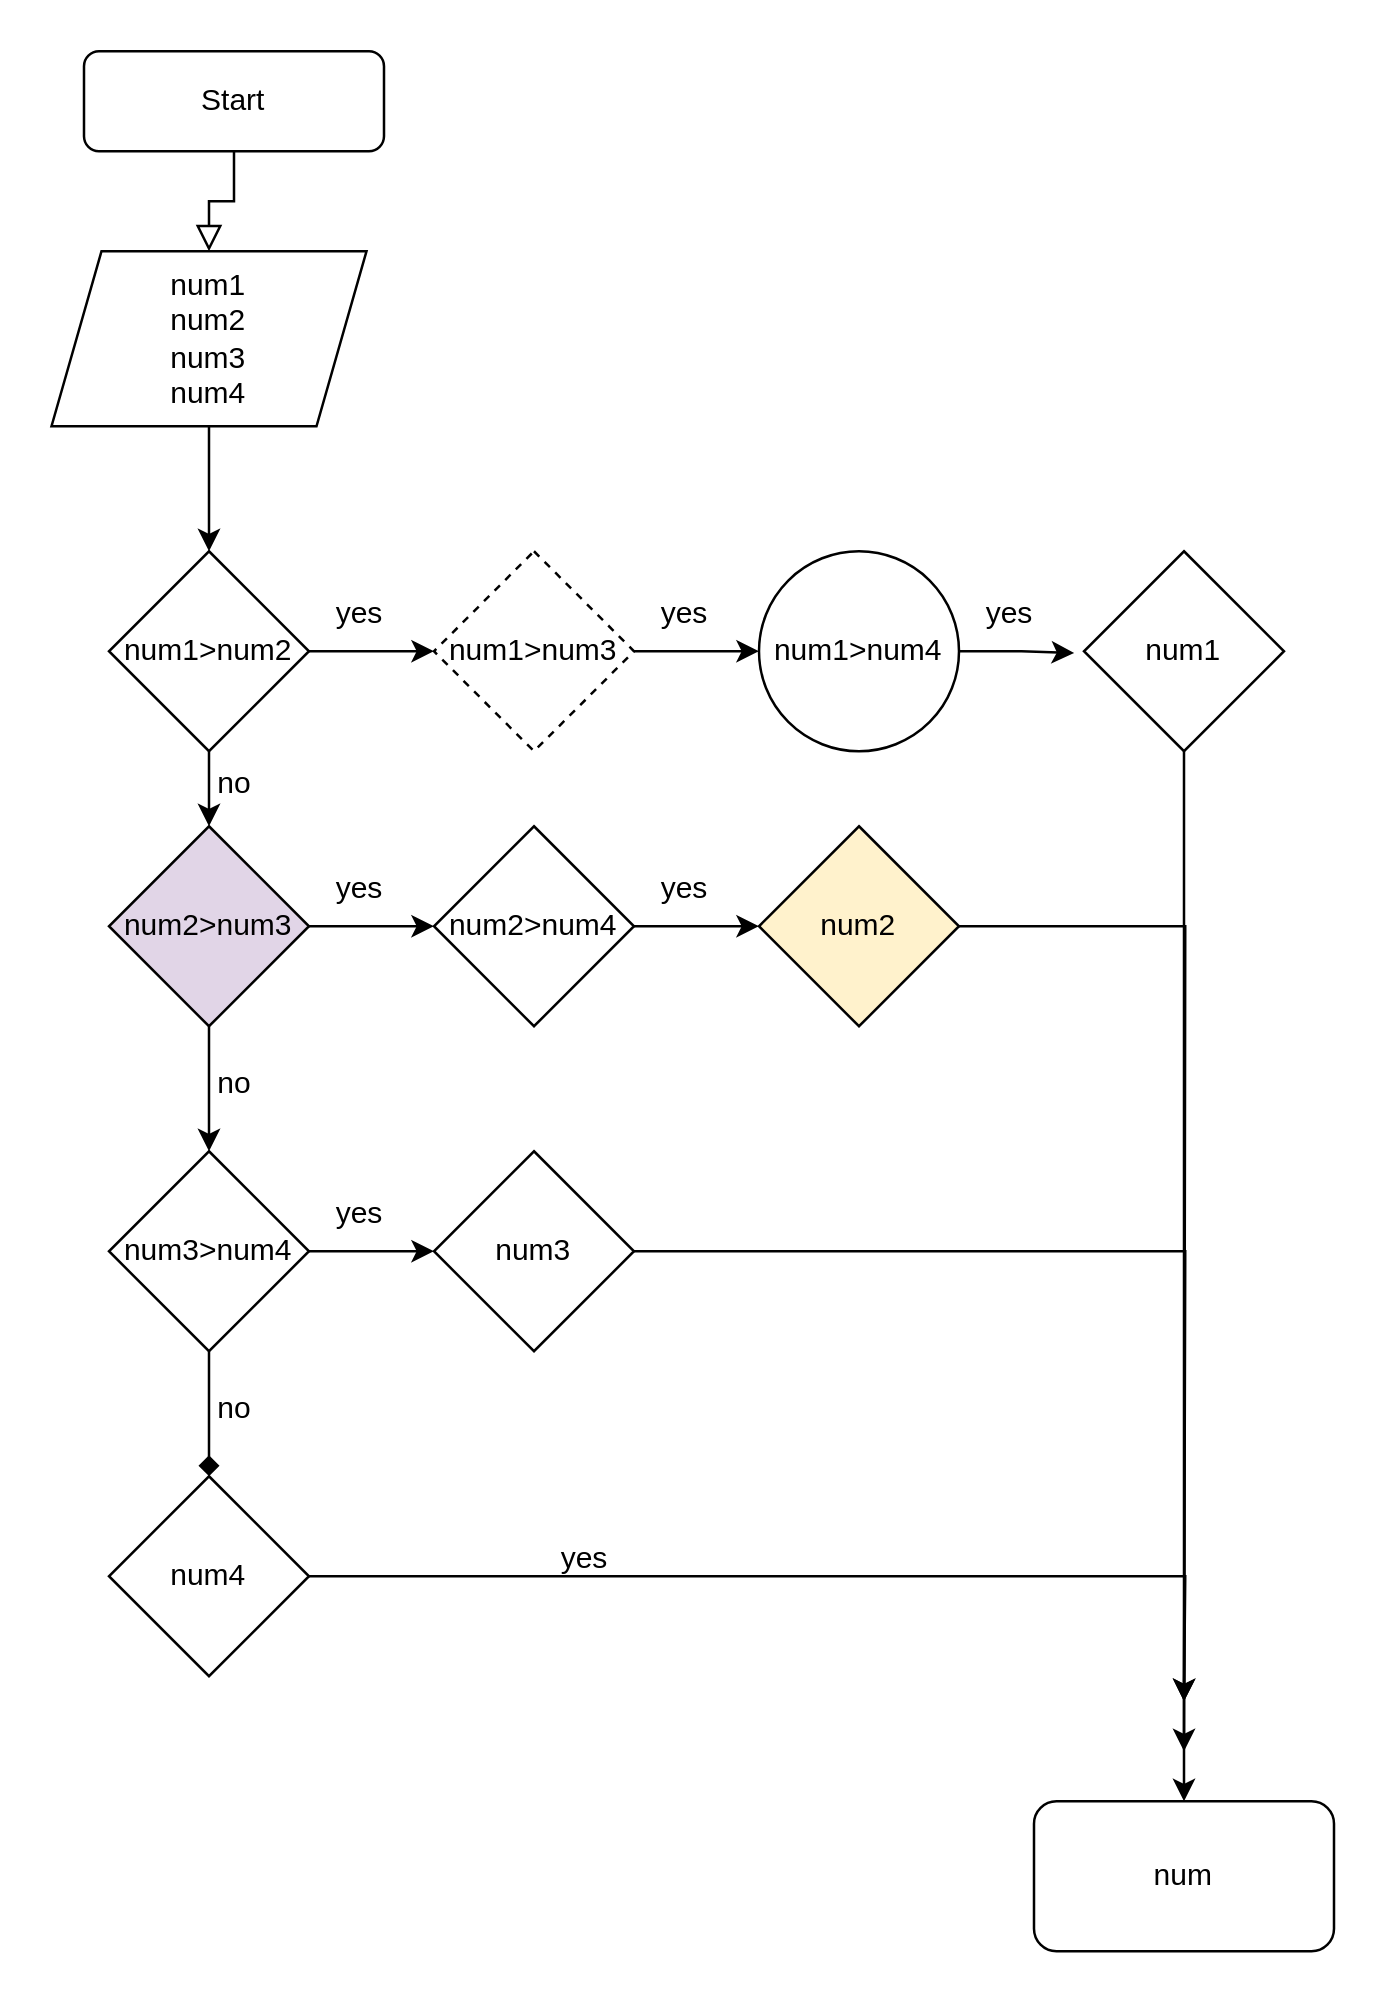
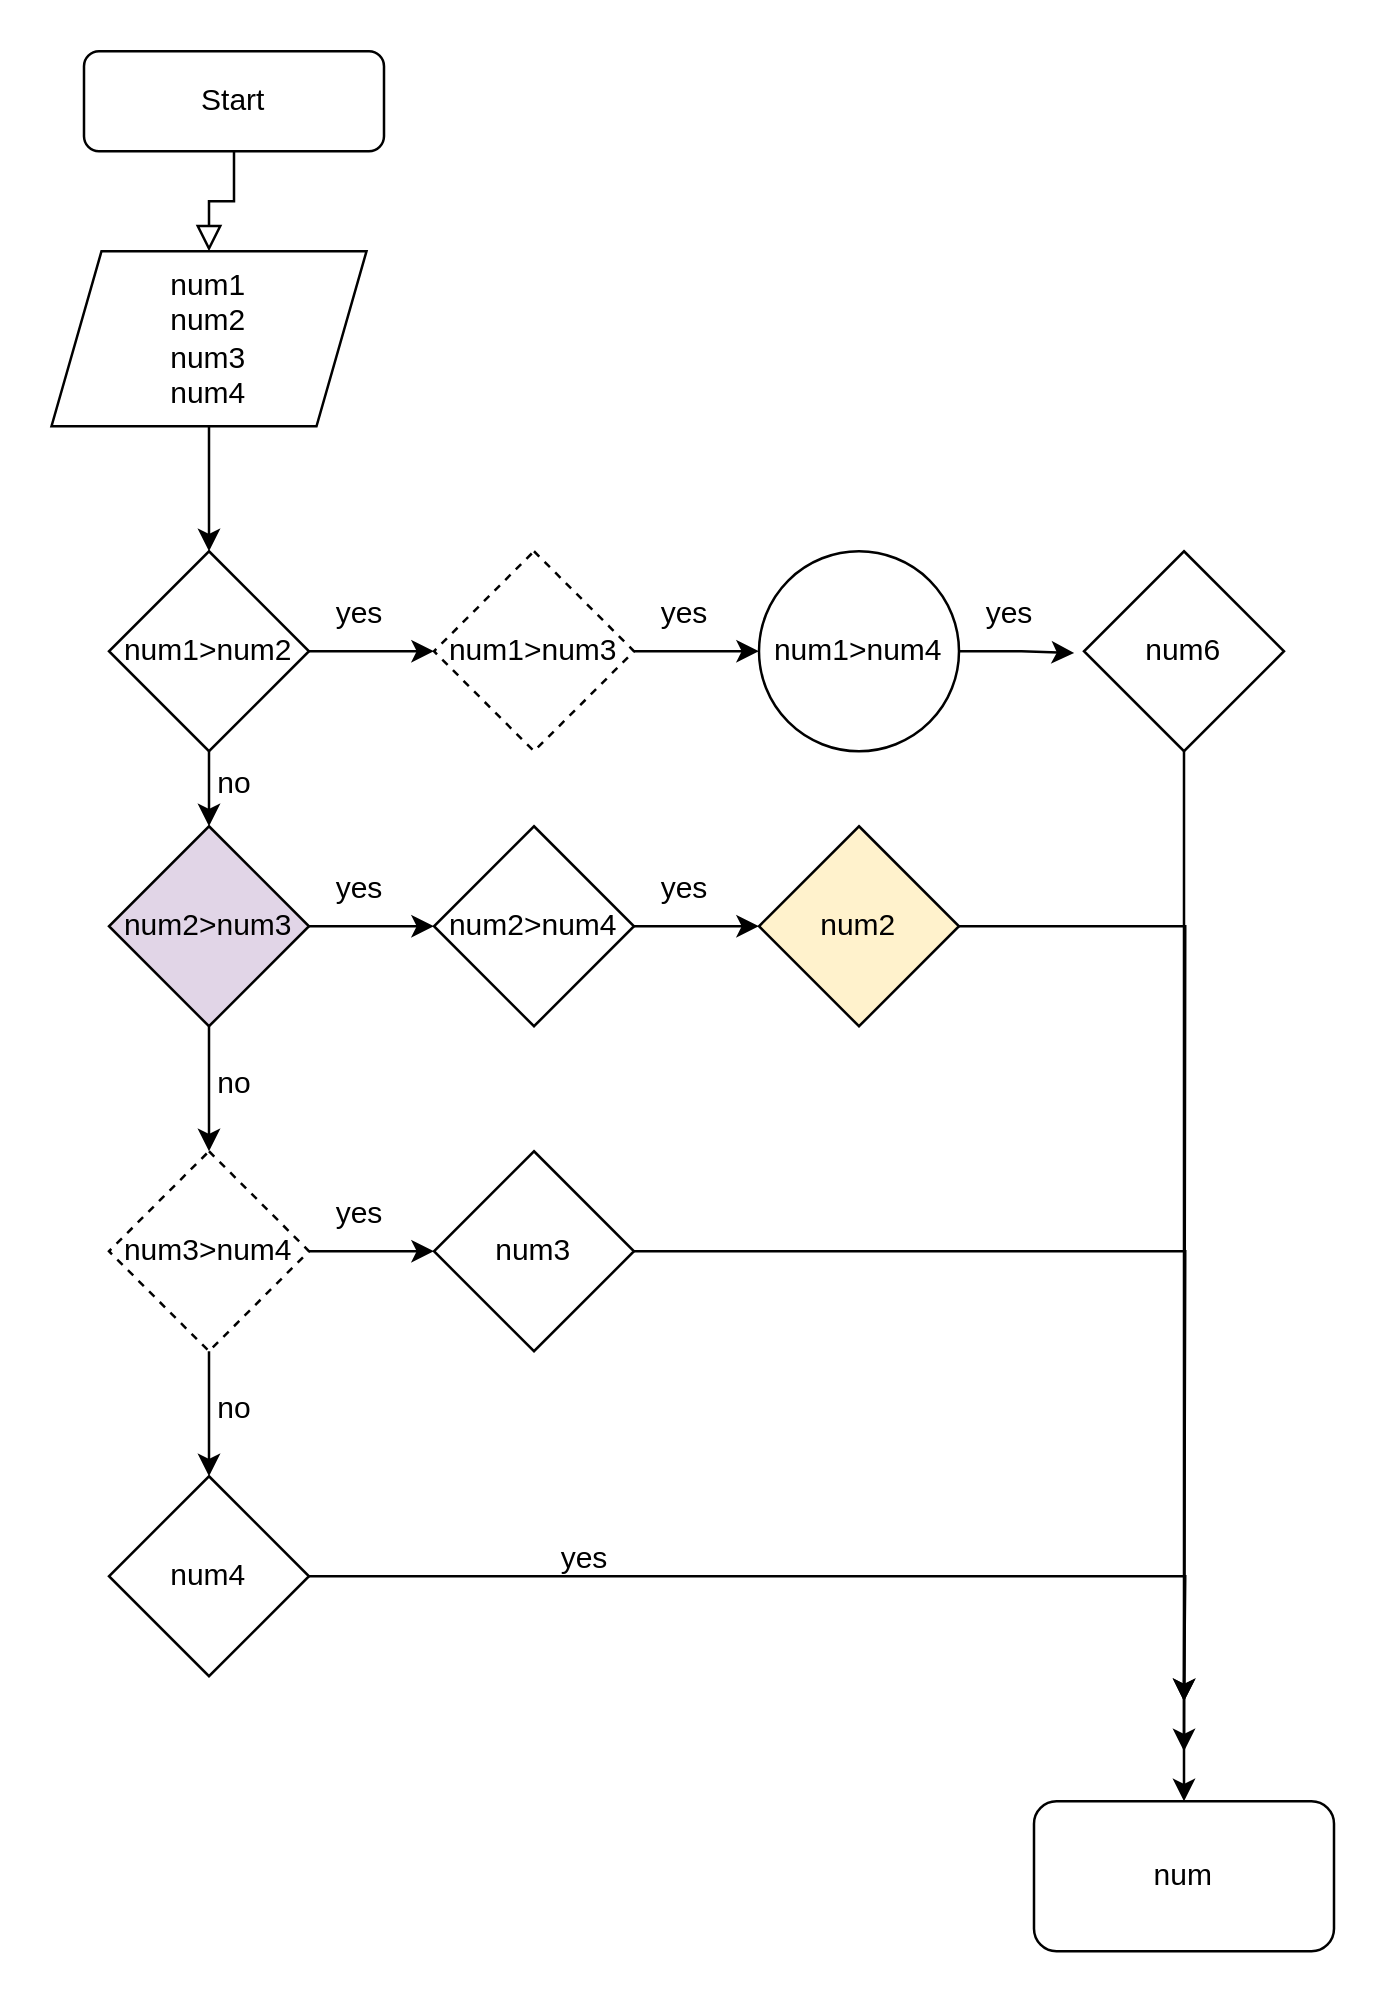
node "num1": label "num1" -> "num6"
node "num3>num4": style solid -> dashed
edge "num3>num4" -> "num4": arrowhead diamond -> classic
